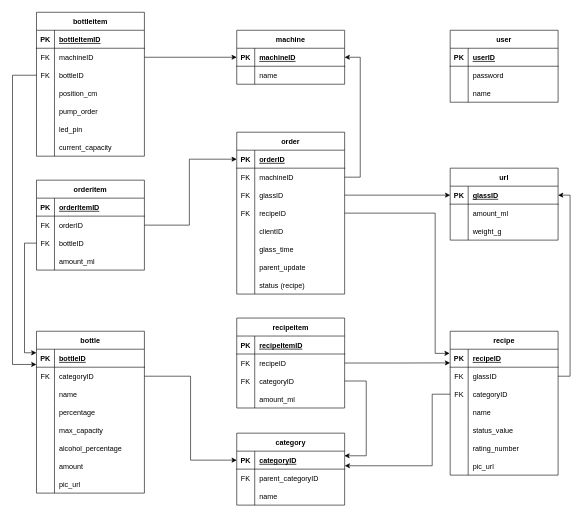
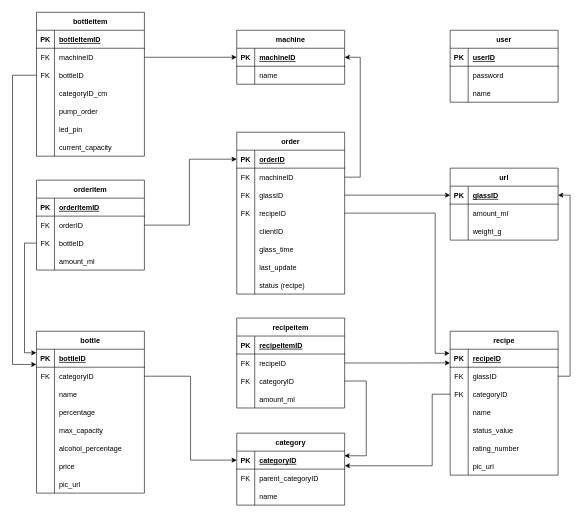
node "position_cm": label "position_cm" -> "categoryID_cm"
node "parent_update": label "parent_update" -> "last_update"
node "amount": label "amount" -> "price"
